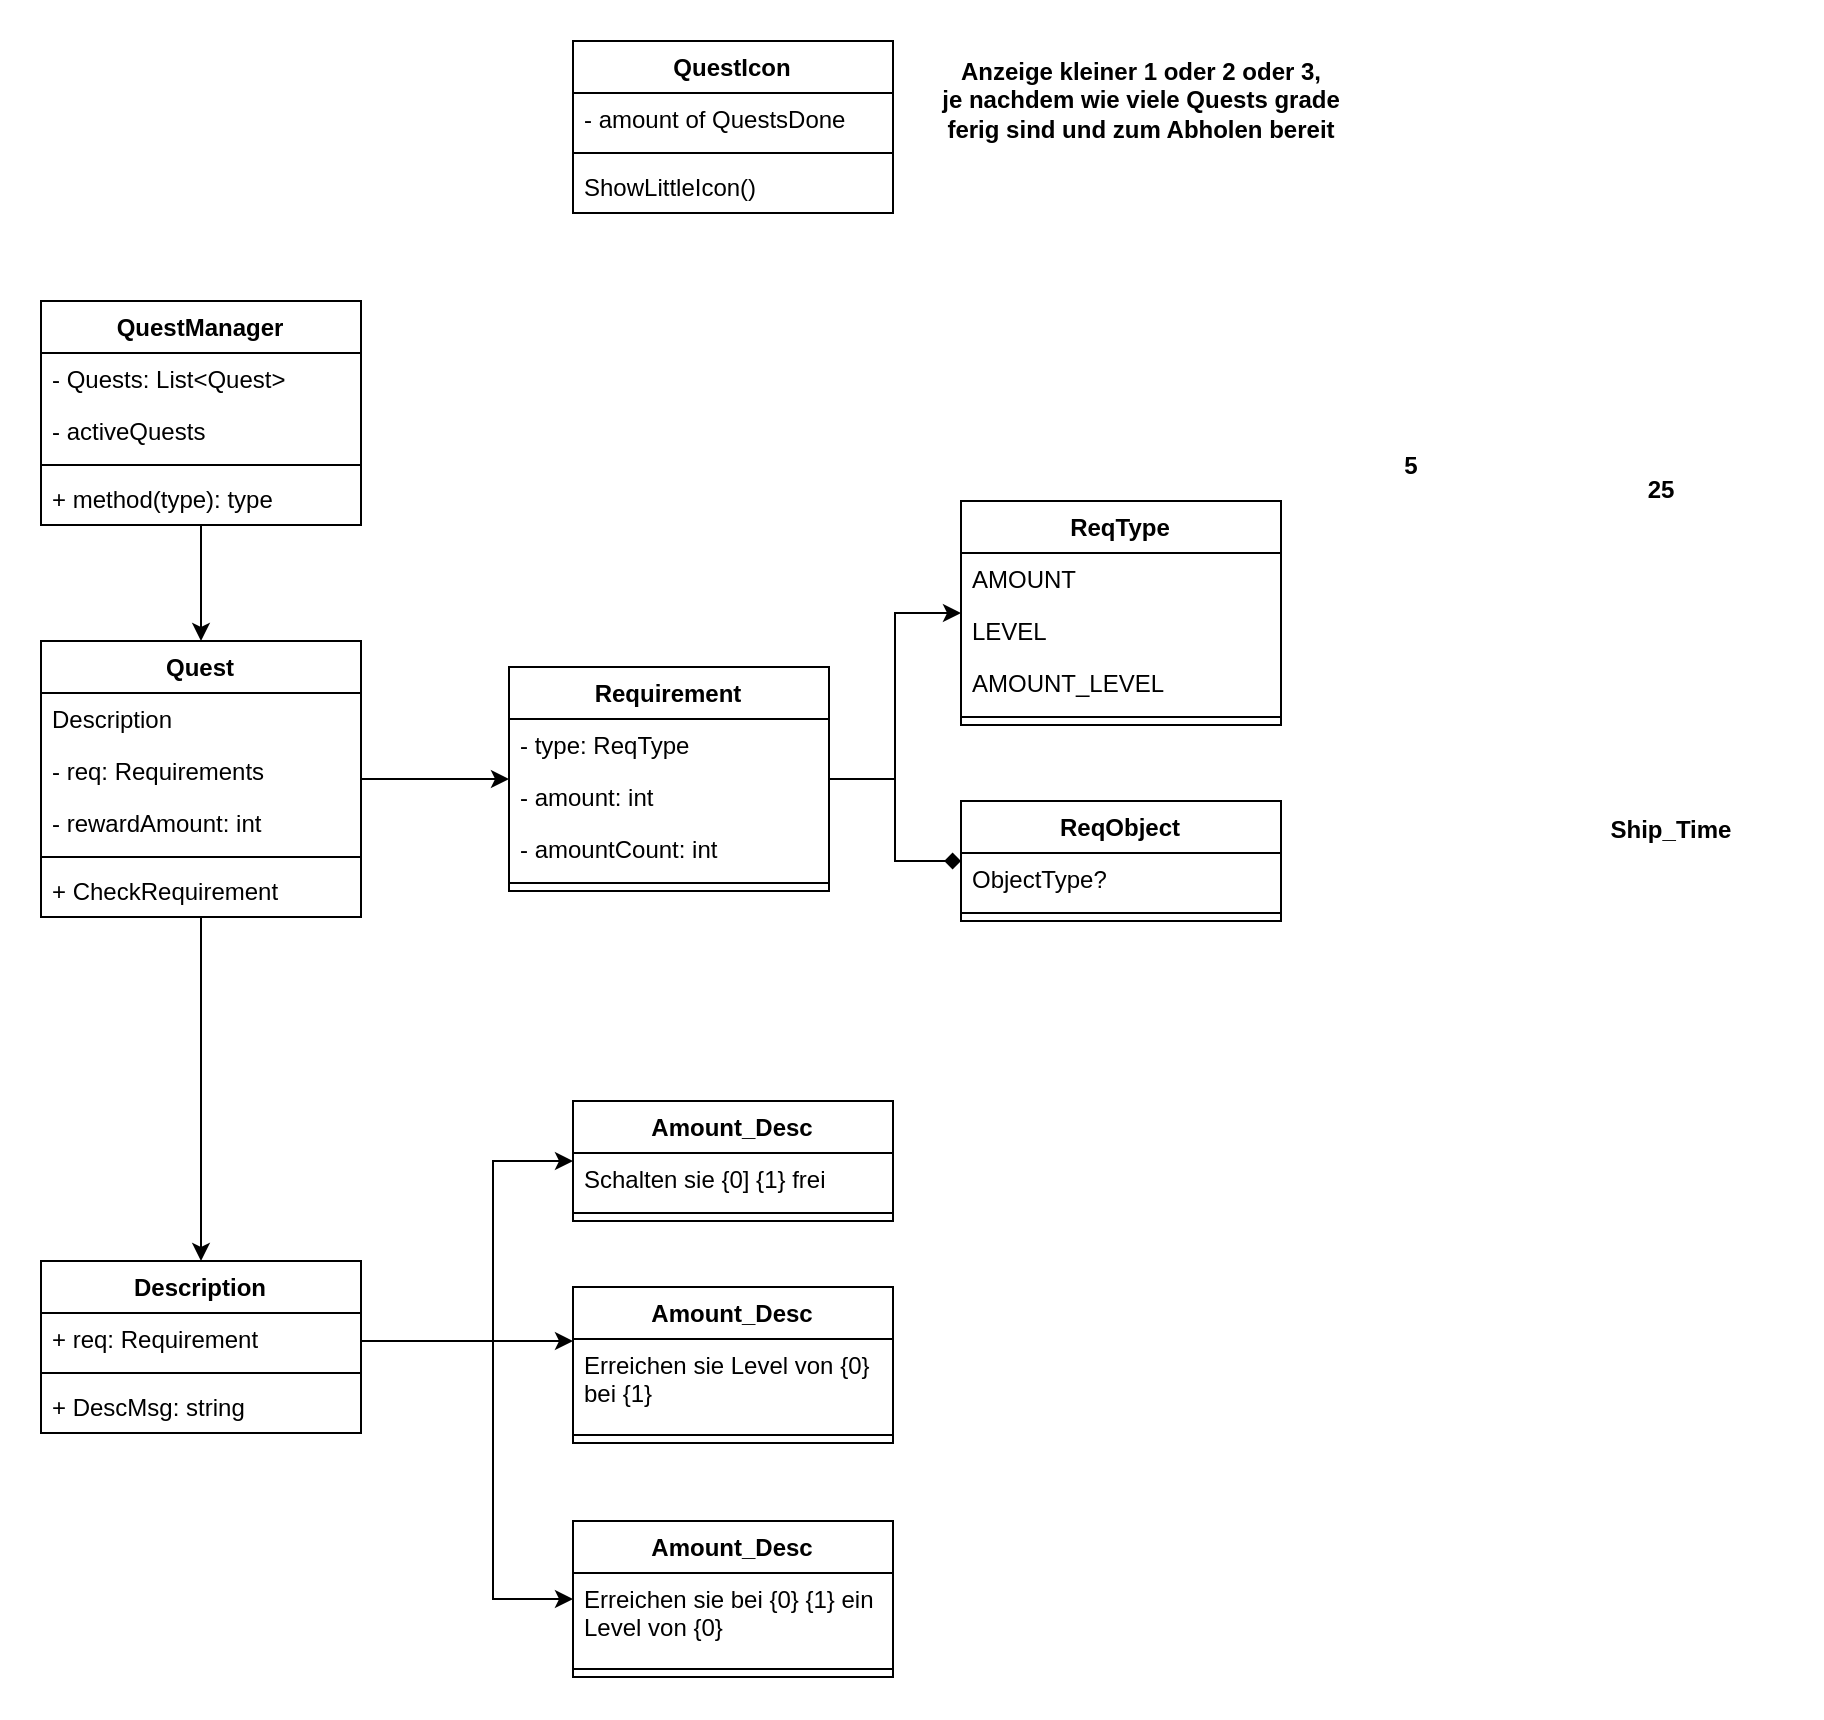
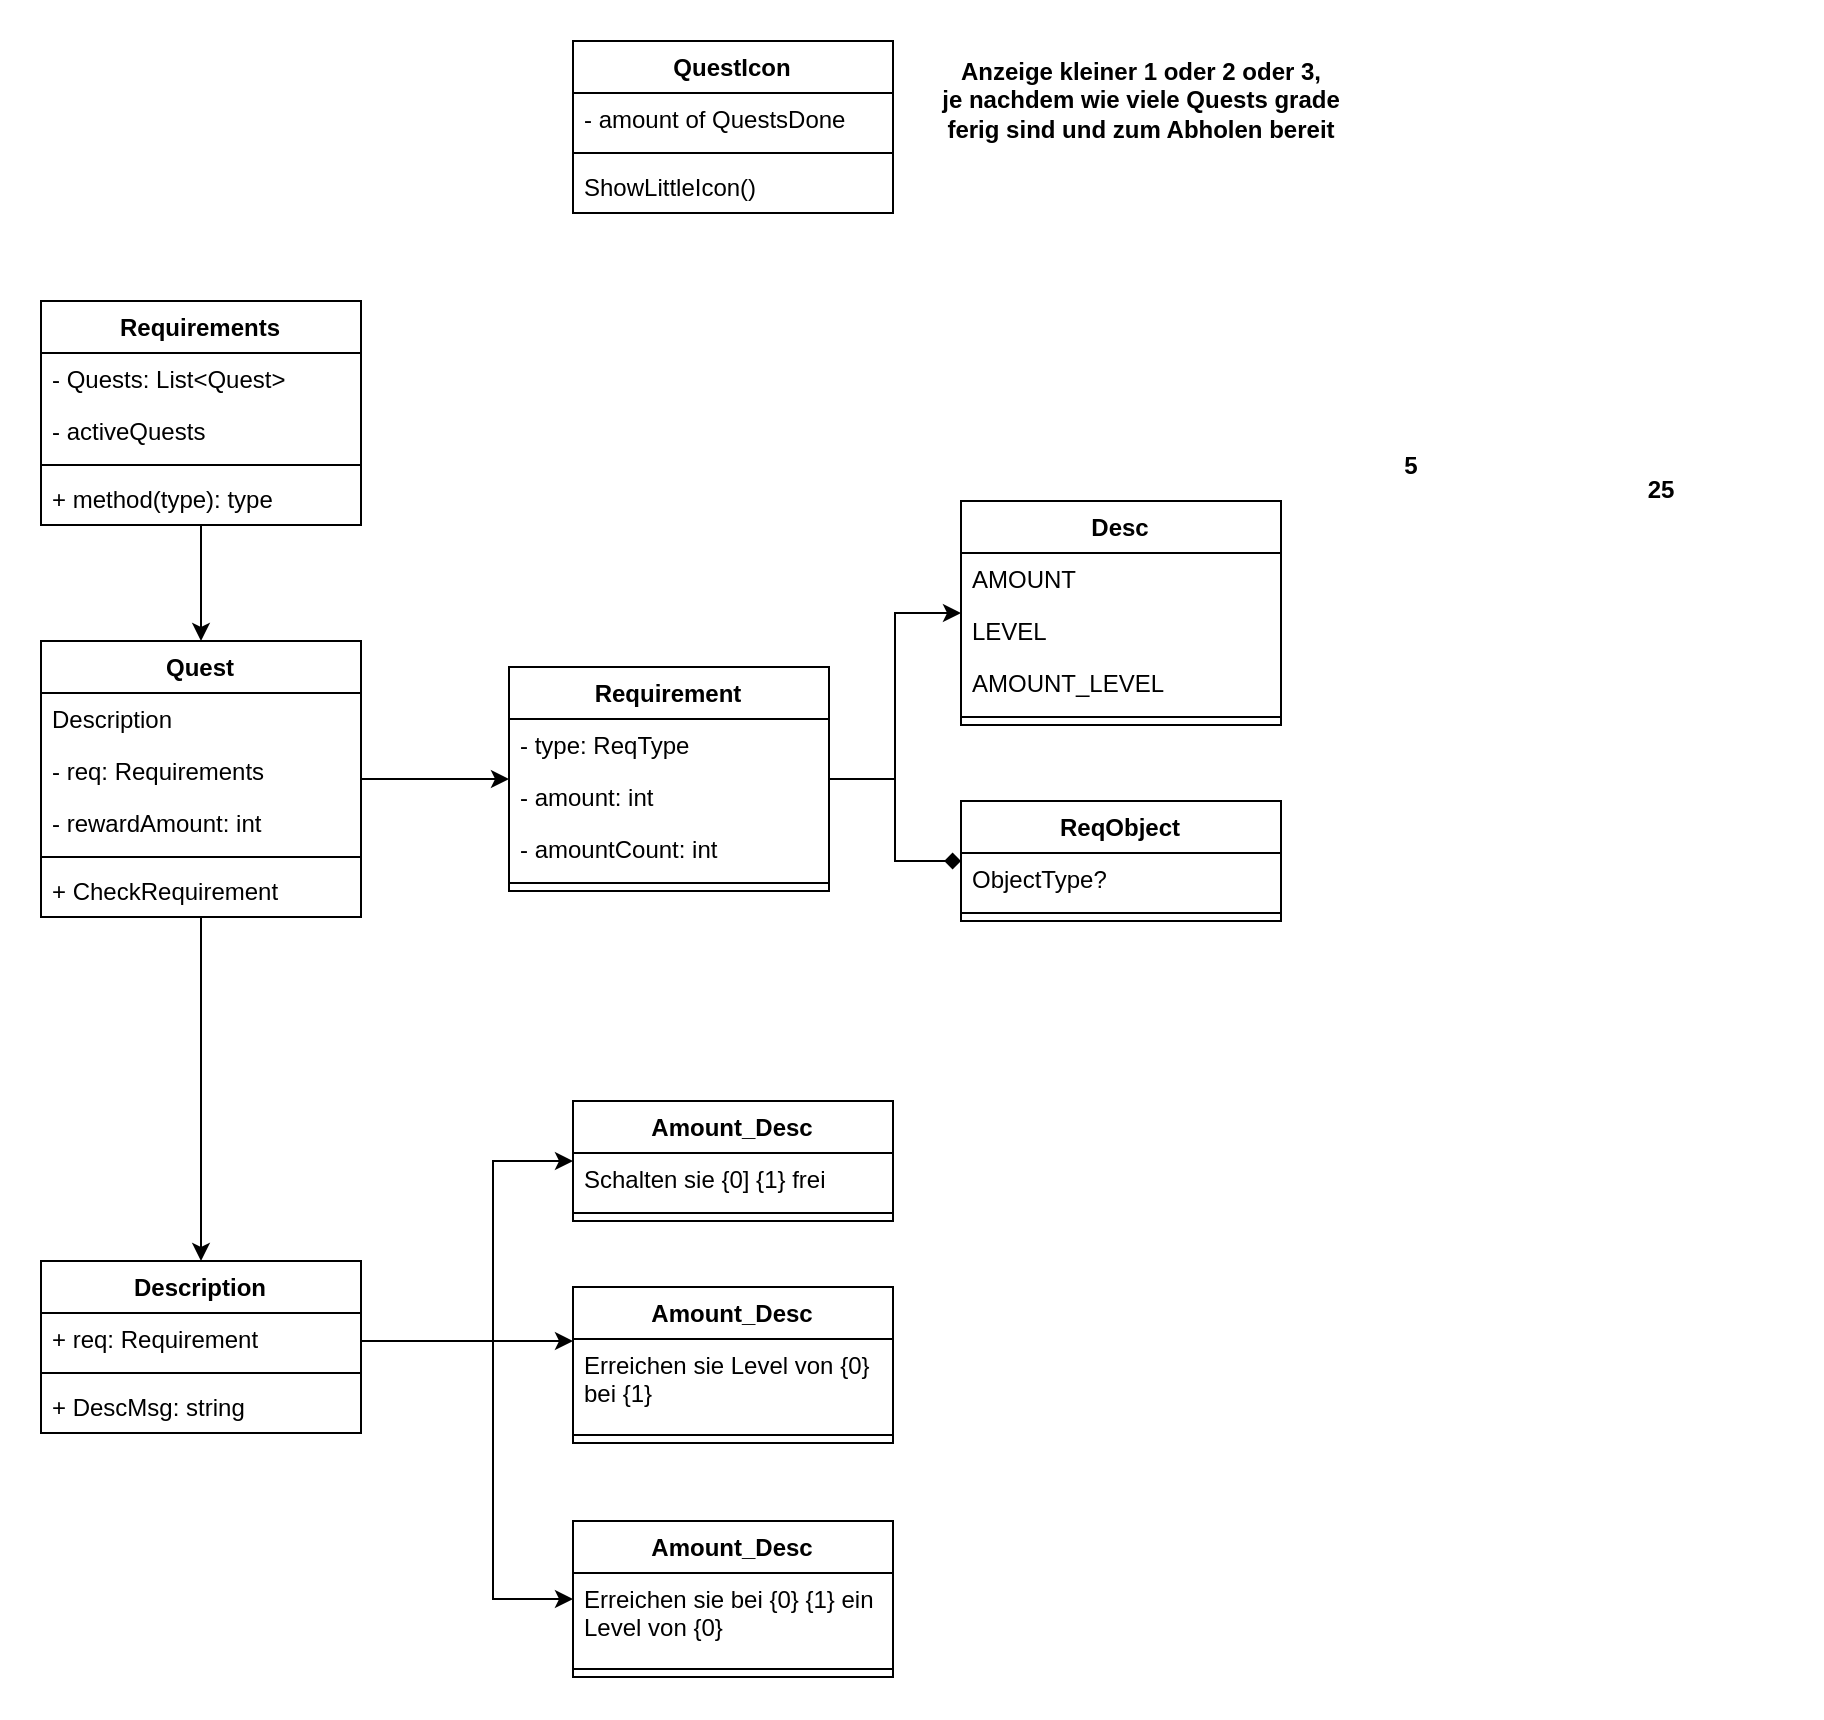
node "QuestManager": label "QuestManager" -> "Requirements"
node "ReqType": label "ReqType" -> "Desc"
node "Ship_Time": removed
